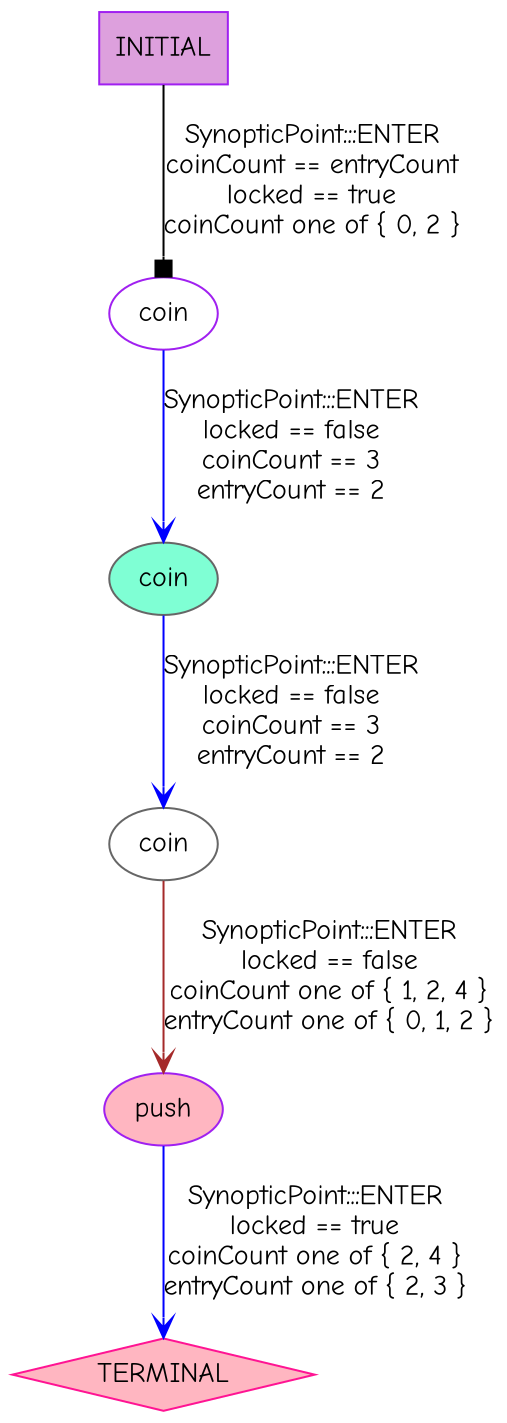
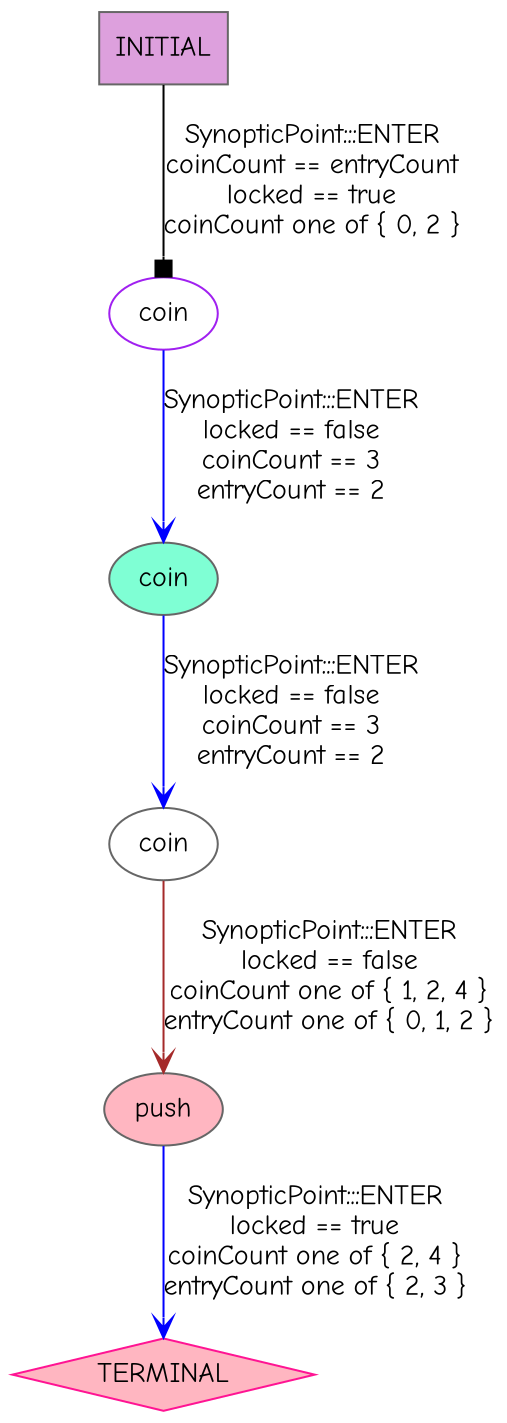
node "INITIAL": color purple -> gray40
node "push": color purple -> gray40
